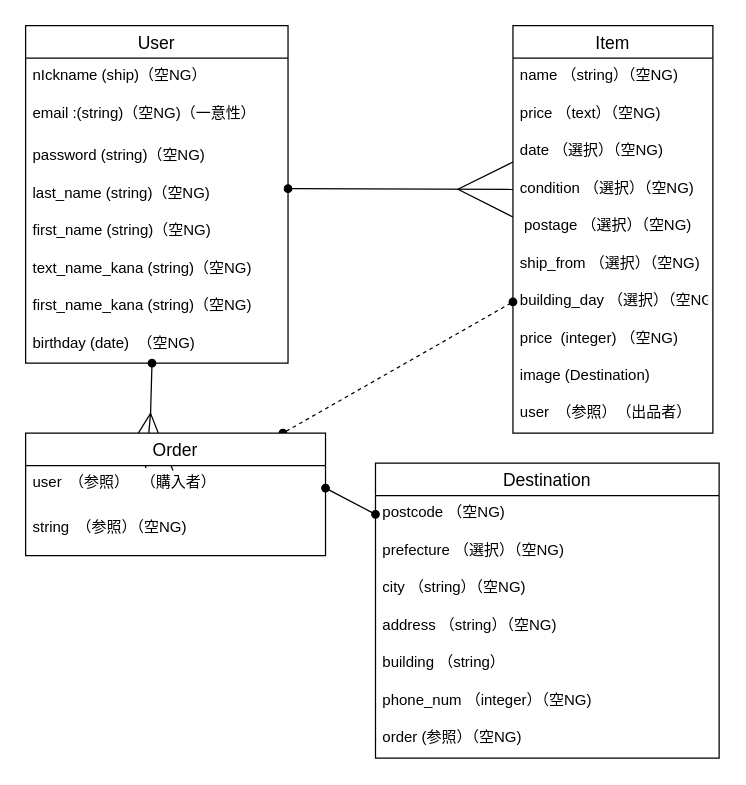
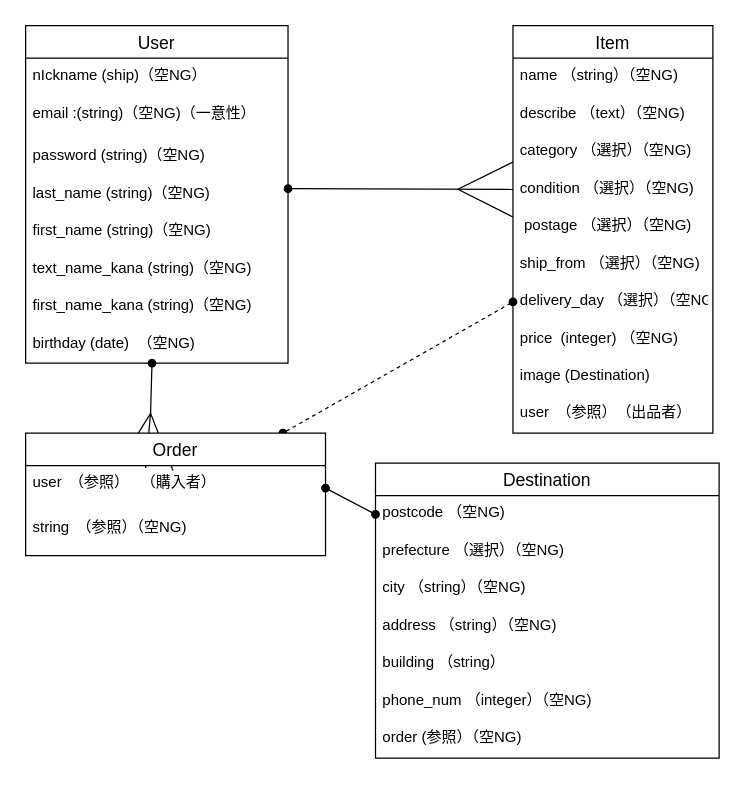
node "price （text）（空NG)": label "price （text）（空NG)" -> "describe （text）（空NG)"
node "date （選択）（空NG)": label "date （選択）（空NG)" -> "category （選択）（空NG)"
node "building_day （選択）（空NG)": label "building_day （選択）（空NG)" -> "delivery_day （選択）（空NG)"
